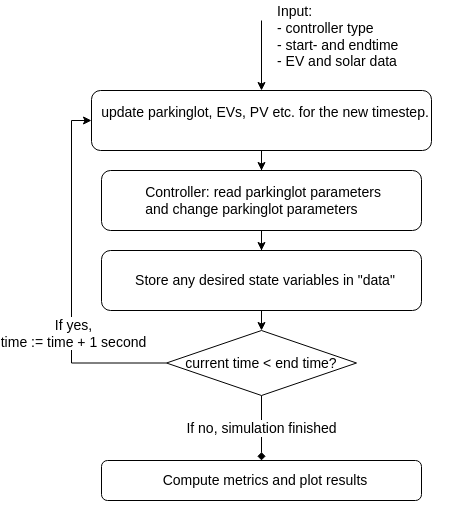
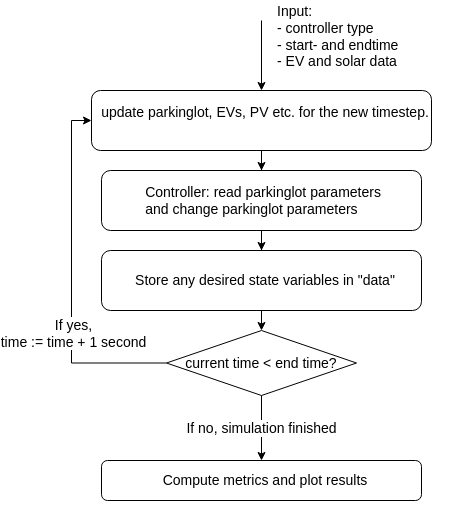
edge "current time < end time?" -> "Compute metrics and plot results": arrowhead diamond -> classic
